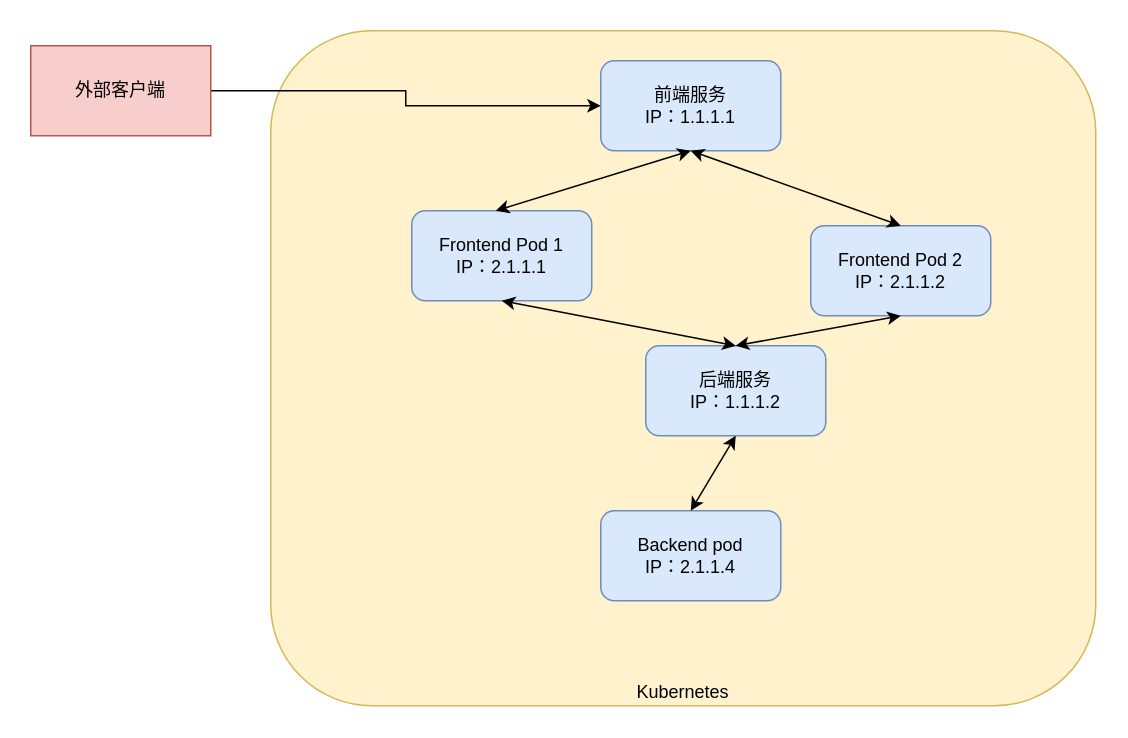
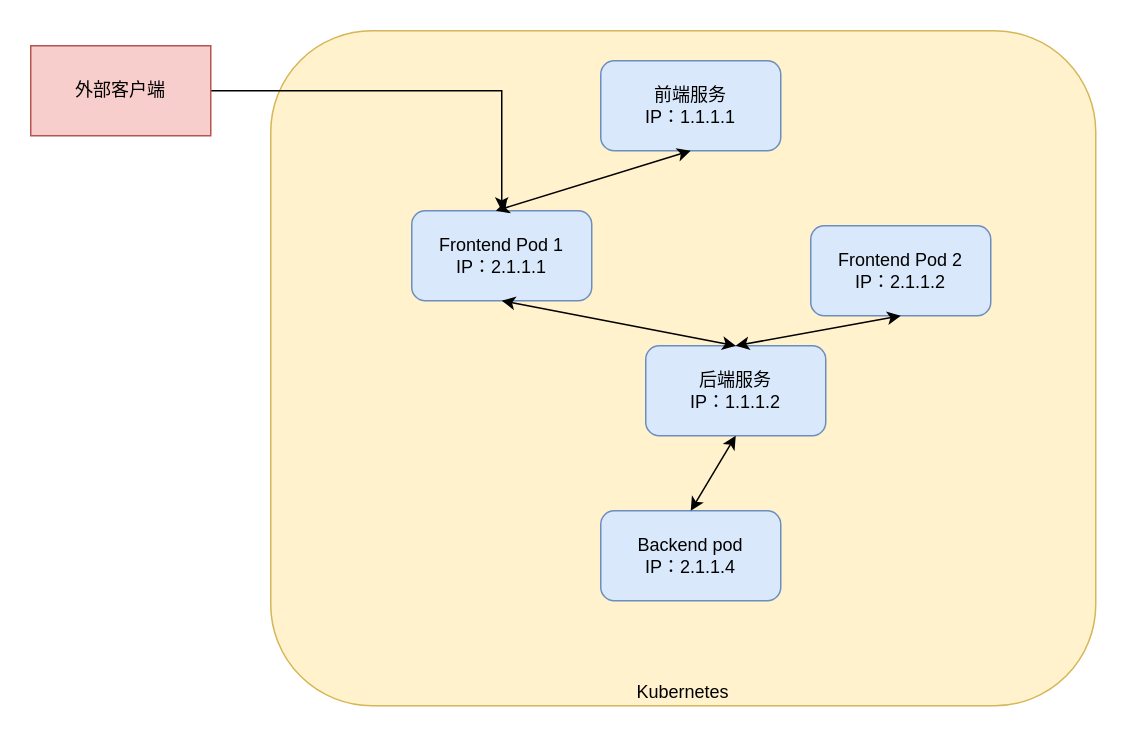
edge "外部客户端" -> "前端服务 IP：1.1.1.1": now "外部客户端" -> "Frontend Pod 1 IP：2.1.1.1"
edge "前端服务 IP：1.1.1.1" -- "Frontend Pod 2 IP：2.1.1.2": removed
